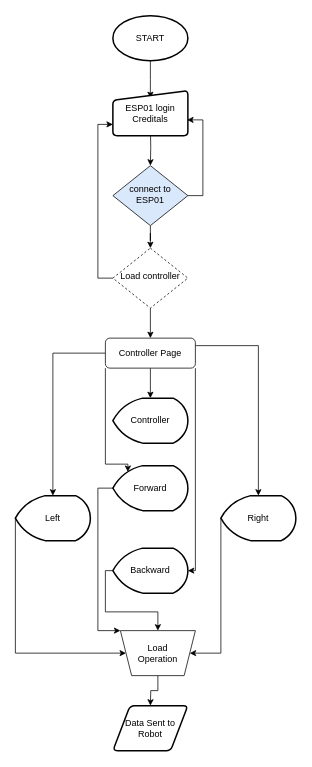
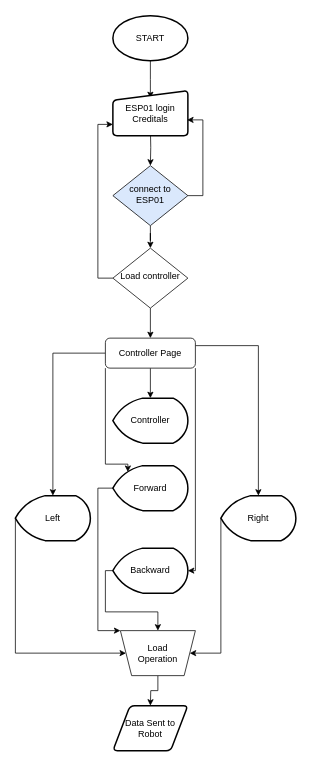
node "Load controller": style dashed -> solid
